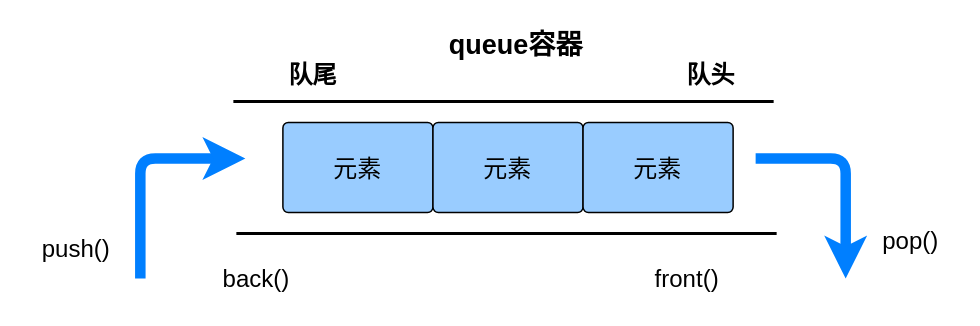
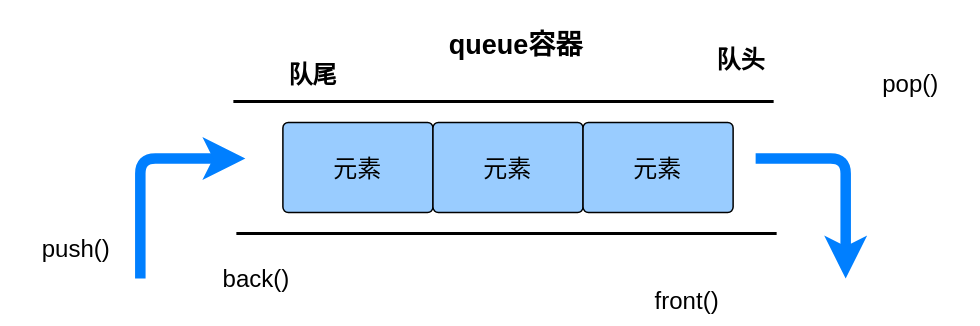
node "队头": moved (710, 74) -> (740, 59)
node "pop()": moved (910, 241) -> (910, 83)
node "front()": moved (686, 278) -> (686, 301)
